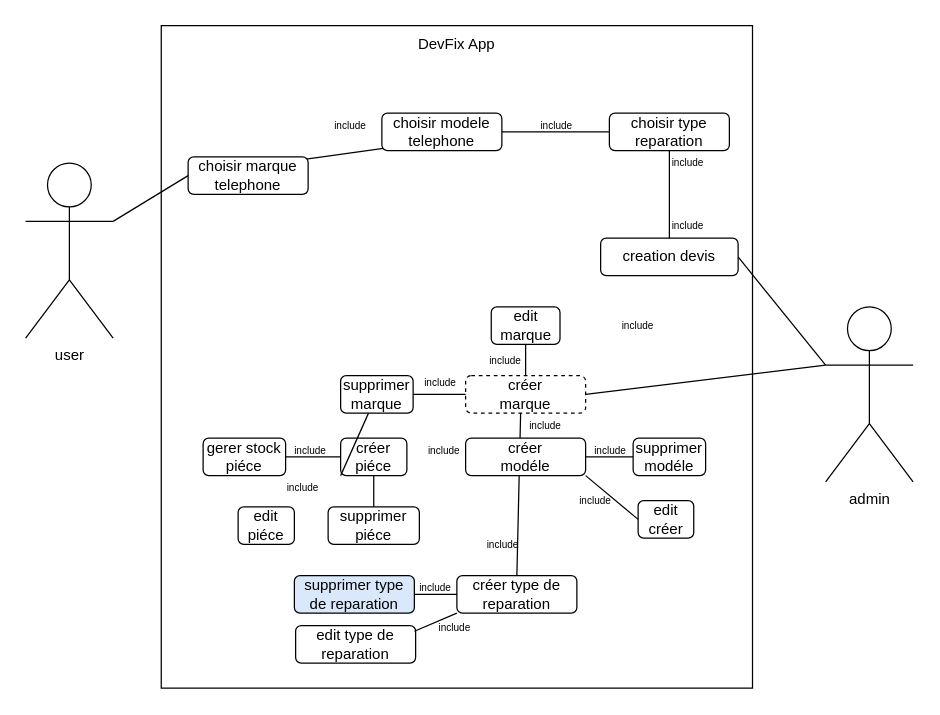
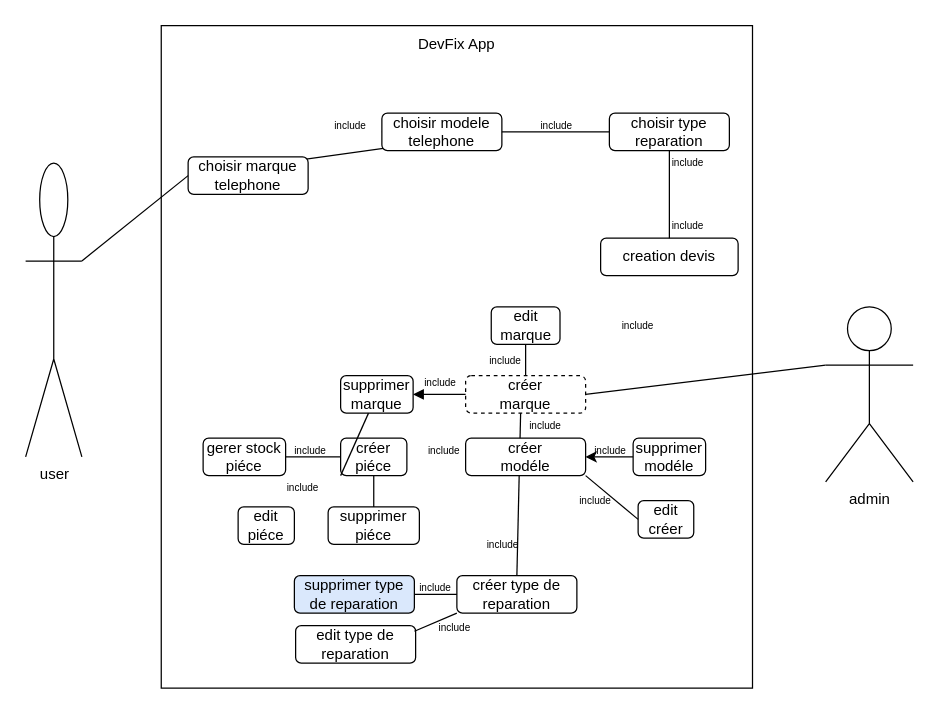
node "user": size 88x175 -> 56x294
edge "creation devis" -- "admin": removed
edge "supprimer marque" -- "créer marque": arrowhead none -> block
edge "créer modéle" -- "supprimer modéle": arrowhead none -> classic
